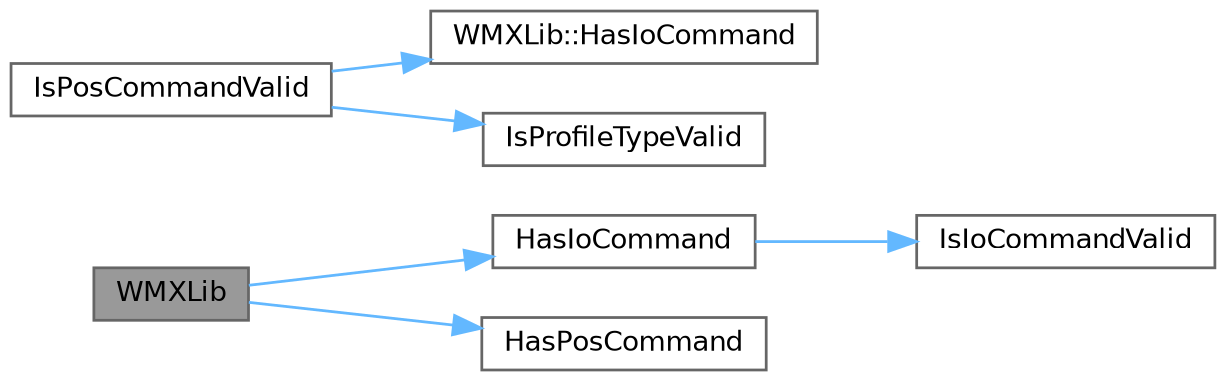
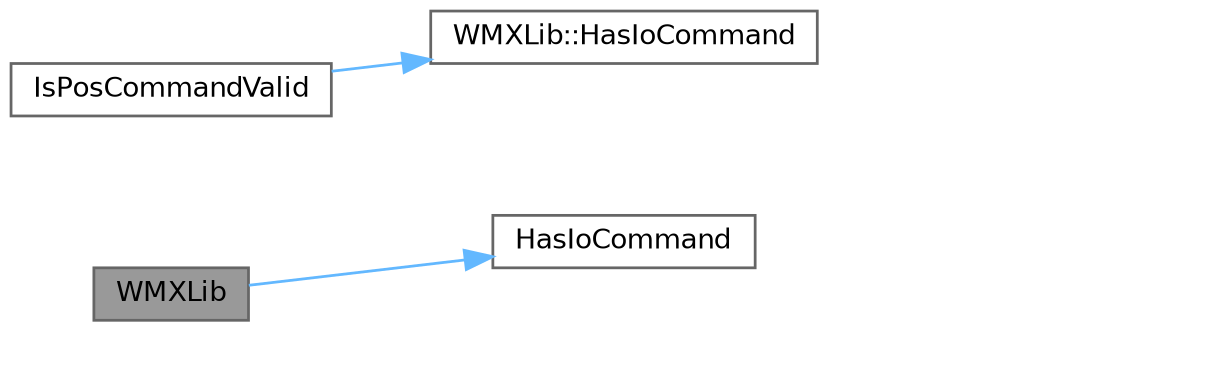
node "IsProfileTypeValid": removed
node "IsIoCommandValid": removed
node "HasPosCommand": removed
